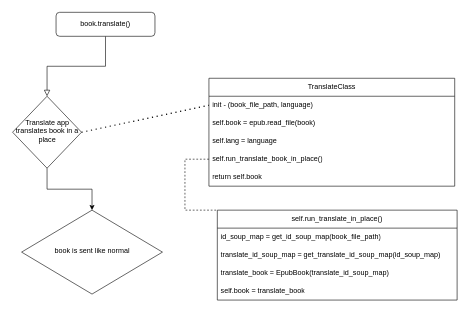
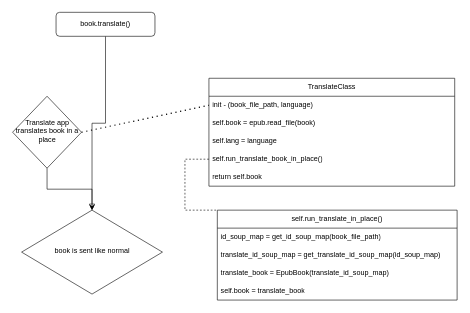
edge "book.translate()" -> "Translate app translates book in a place": now "book.translate()" -> "book is sent like normal"
